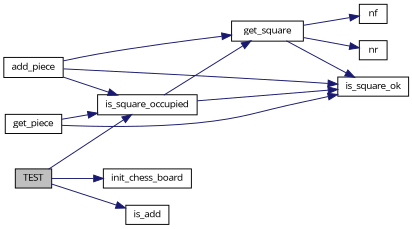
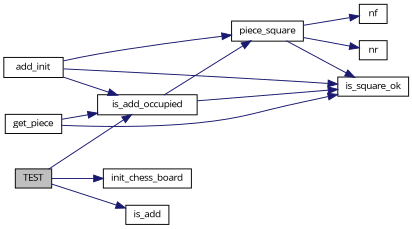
node "get_square": label "get_square" -> "piece_square"
node "add_piece": label "add_piece" -> "add_init"
node "is_square_occupied": label "is_square_occupied" -> "is_add_occupied"
